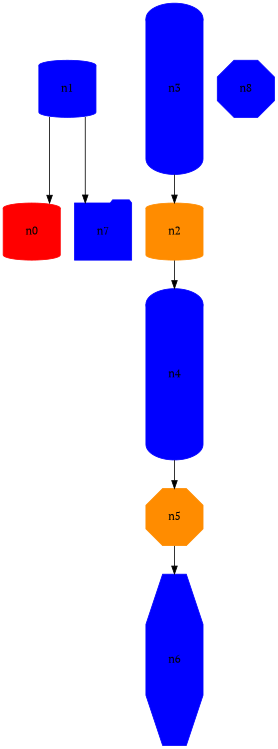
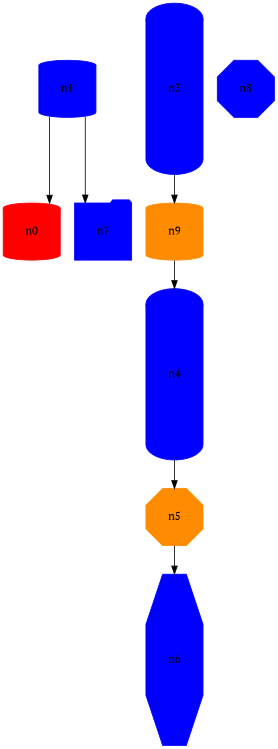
node "n2": label "n2" -> "n9"
